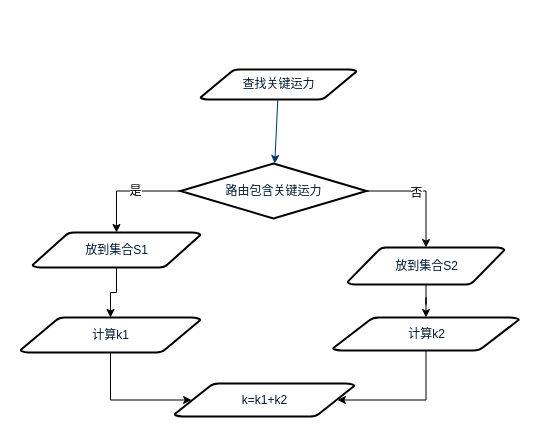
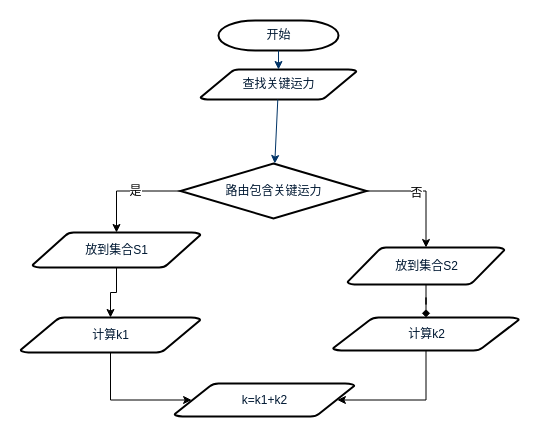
node "开始": added
edge "开始" -> "查找关键运力": added
edge "放到集合S2" -> "计算k2": arrowhead classic -> diamond
